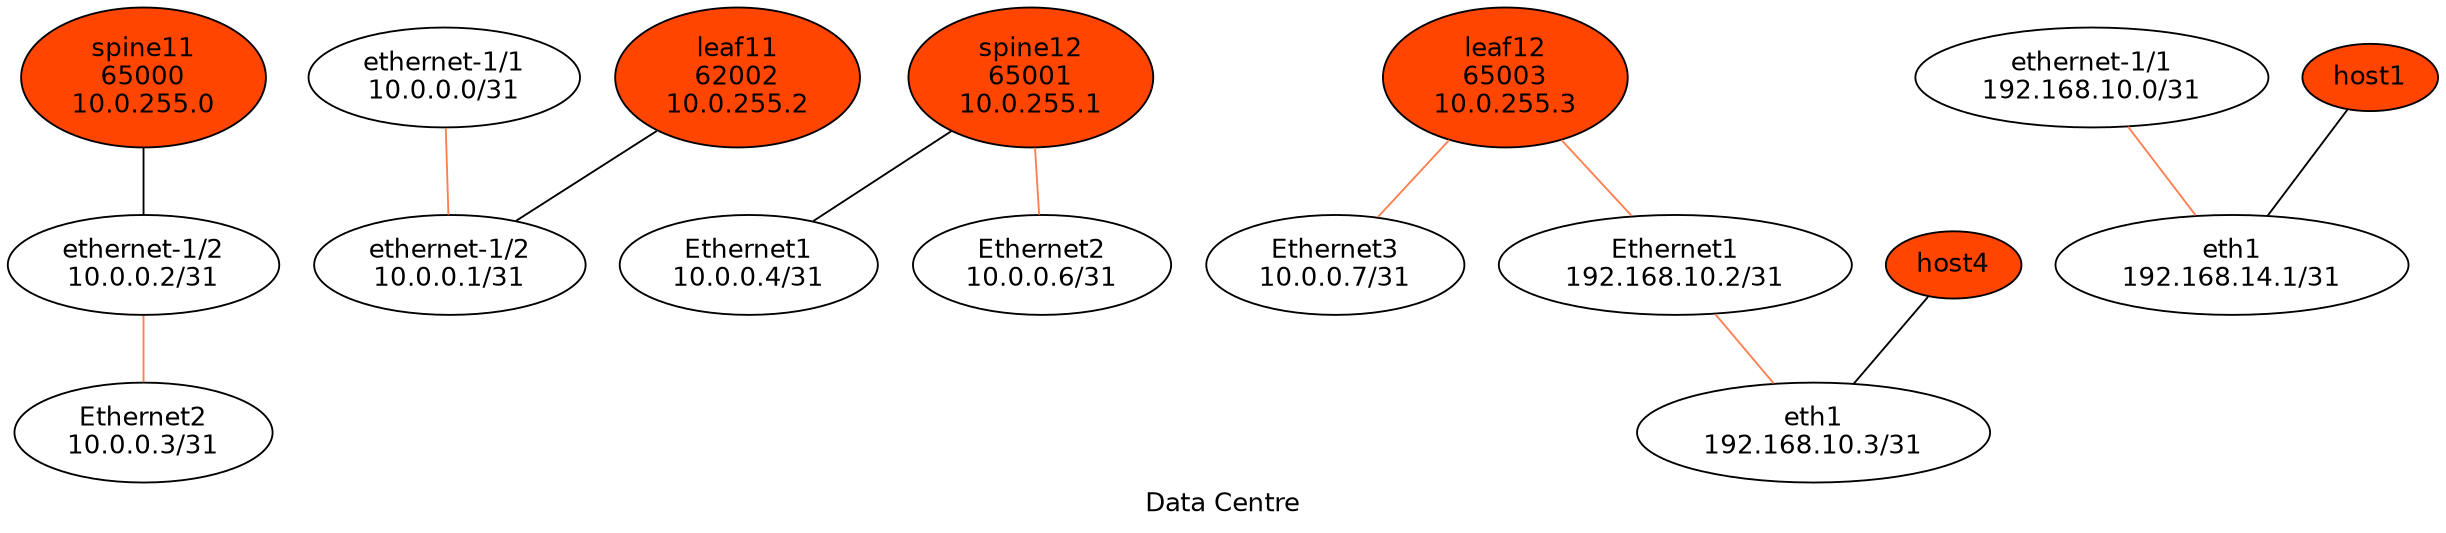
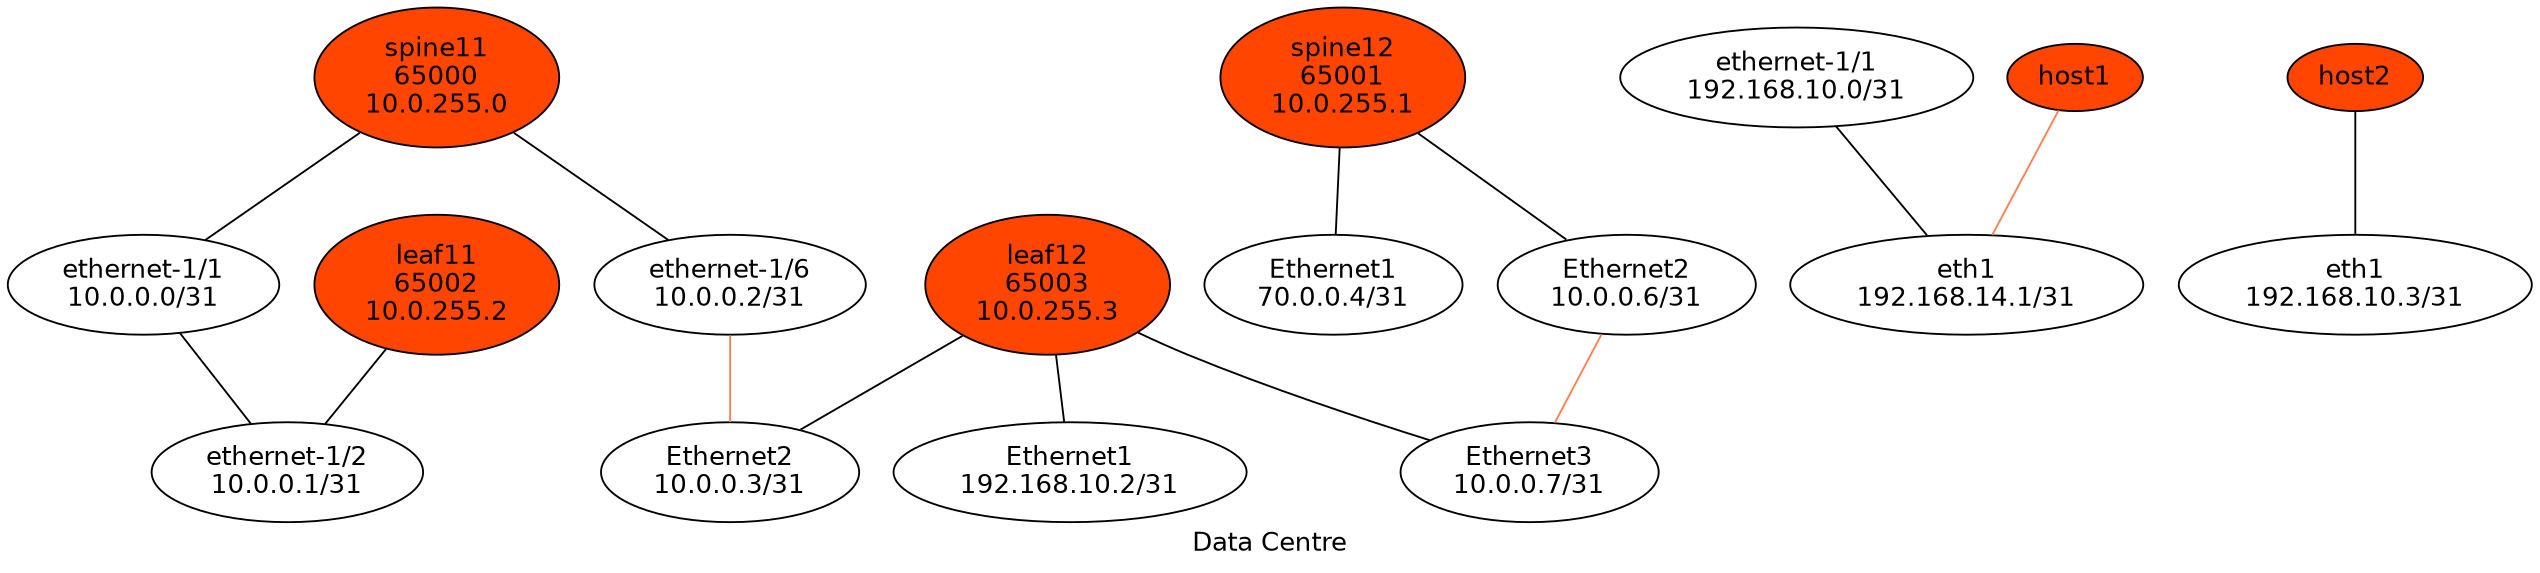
node "leaf11 62002 10.0.255.2": label "leaf11 62002 10.0.255.2" -> "leaf11 65002 10.0.255.2"
edge "host1" -- "eth1 192.168.14.1/31": color black -> coral
edge "ethernet-1/1 10.0.0.0/31" -- "ethernet-1/2 10.0.0.1/31": color coral -> black
edge "ethernet-1/1 192.168.10.0/31" -- "eth1 192.168.14.1/31": color coral -> black
edge "leaf12 65003 10.0.255.3" -- "Ethernet1 192.168.10.2/31": color coral -> black
edge "leaf12 65003 10.0.255.3" -- "Ethernet3 10.0.0.7/31": color coral -> black
edge "spine12 65001 10.0.255.1" -- "Ethernet2 10.0.0.6/31": color coral -> black
edge "spine11 65000 10.0.255.0" -- "ethernet-1/1 10.0.0.0/31": added
node "ethernet-1/2 10.0.0.2/31": label "ethernet-1/2 10.0.0.2/31" -> "ethernet-1/6 10.0.0.2/31"
node "Ethernet1 10.0.0.4/31": label "Ethernet1 10.0.0.4/31" -> "Ethernet1 70.0.0.4/31"
node "host4": label "host4" -> "host2"
edge "Ethernet1 192.168.10.2/31" -- "eth1 192.168.10.3/31": removed
edge "Ethernet2 10.0.0.6/31" -- "Ethernet3 10.0.0.7/31": added
edge "leaf12 65003 10.0.255.3" -- "Ethernet2 10.0.0.3/31": added
